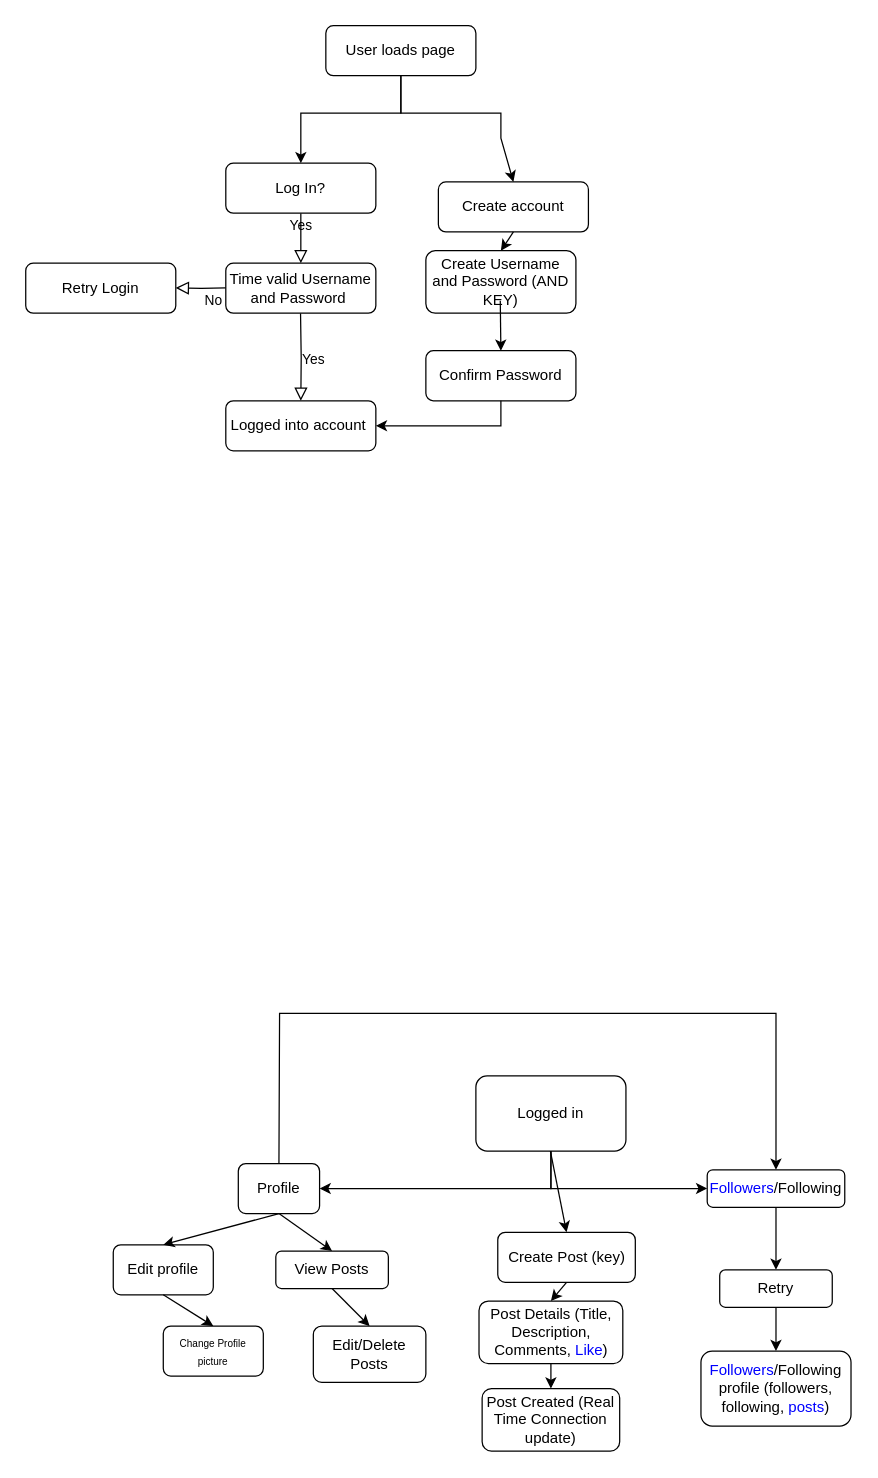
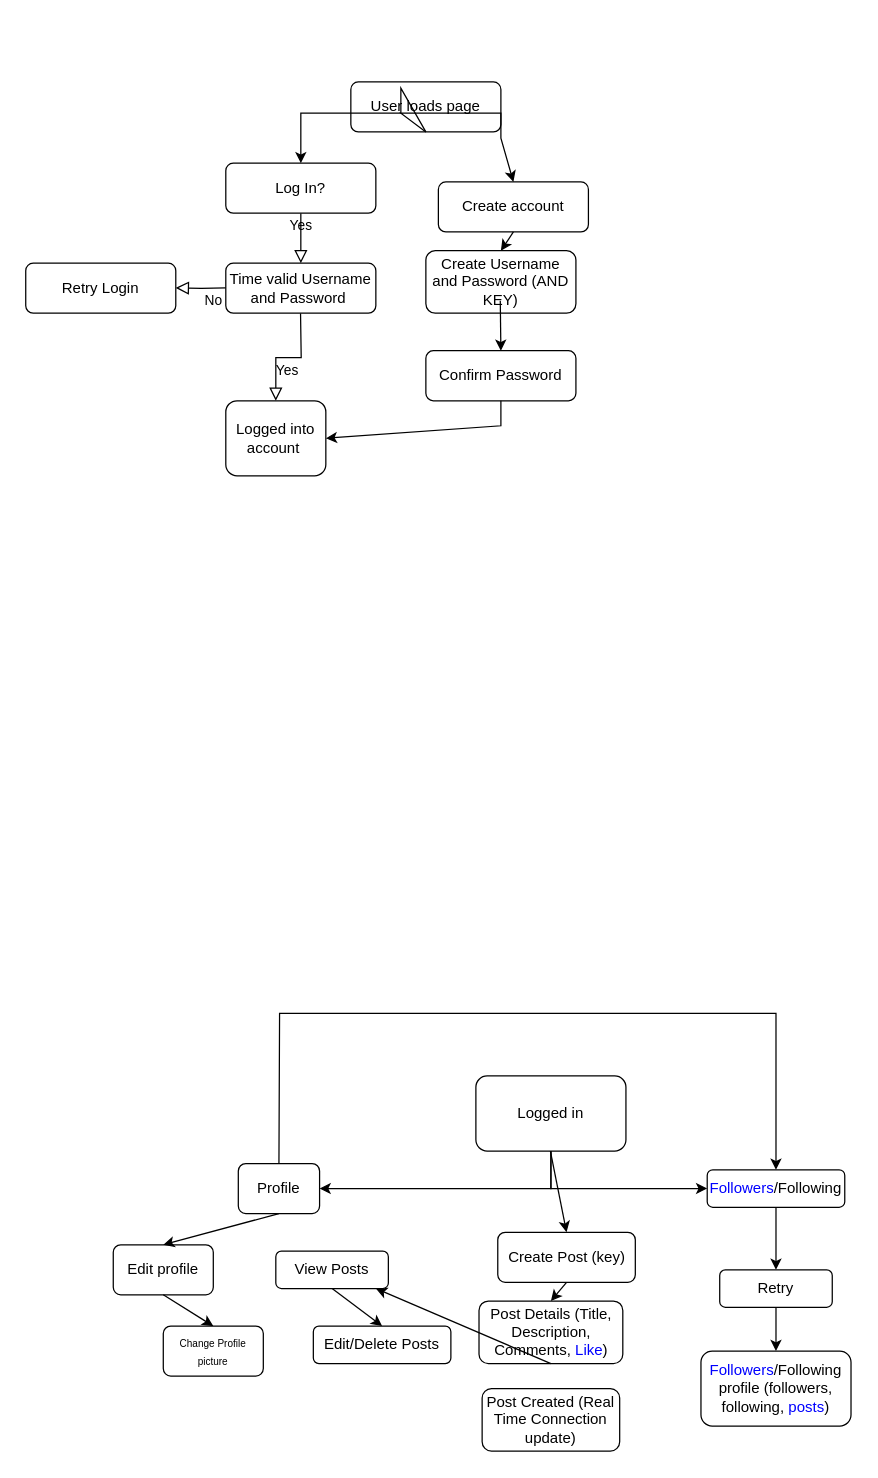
node "User loads page": moved (401, 51) -> (426, 107)
node "Logged into account": size 150x50 -> 100x75
edge "Profile" -> "View Posts": removed
node "Edit/Delete Posts": size 113x56 -> 138x38
edge "Post Details (Title, Description, Comments, Like)" -> "Post Created (Real Time Connection update)": now "Post Details (Title, Description, Comments, Like)" -> "View Posts"
